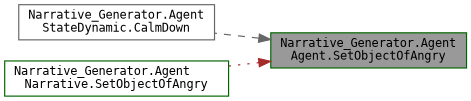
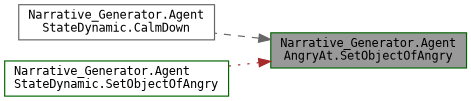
node "Narrative_Generator.Agent Agent.SetObjectOfAngry": label "Narrative_Generator.Agent Agent.SetObjectOfAngry" -> "Narrative_Generator.Agent AngryAt.SetObjectOfAngry"
node "Narrative_Generator.Agent Narrative.SetObjectOfAngry": label "Narrative_Generator.Agent Narrative.SetObjectOfAngry" -> "Narrative_Generator.Agent StateDynamic.SetObjectOfAngry"
